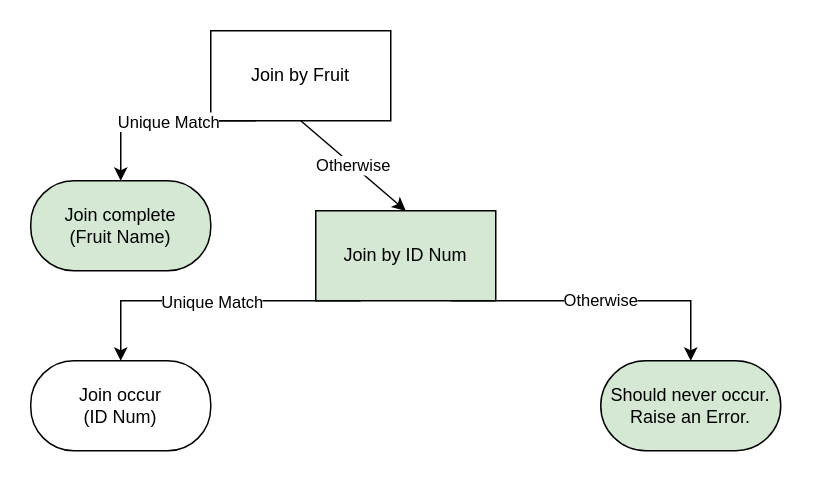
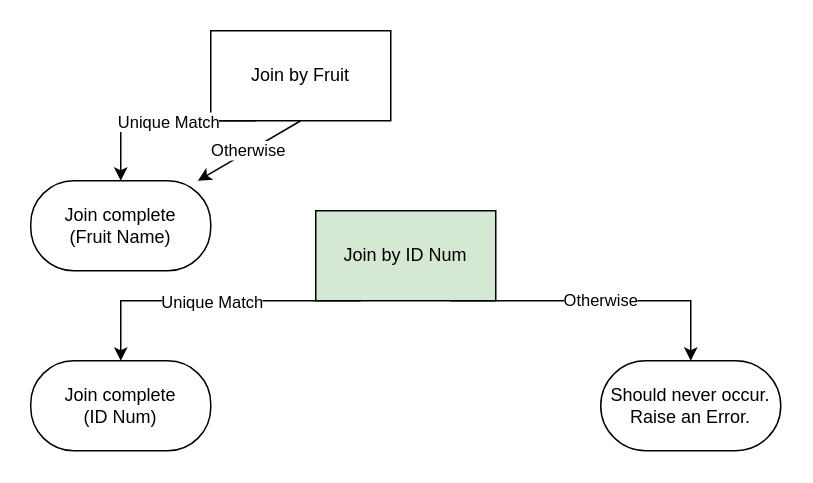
edge "Join by Fruit" -> "Join by ID Num": now "Join by Fruit" -> "Join complete (Fruit Name)"
node "Join complete (Fruit Name)": fillcolor #d5e8d4 -> #ffffff
node "Join occur (ID Num)": label "Join occur (ID Num)" -> "Join complete (ID Num)"
node "Should never occur. Raise an Error.": fillcolor #d5e8d4 -> #ffffff
